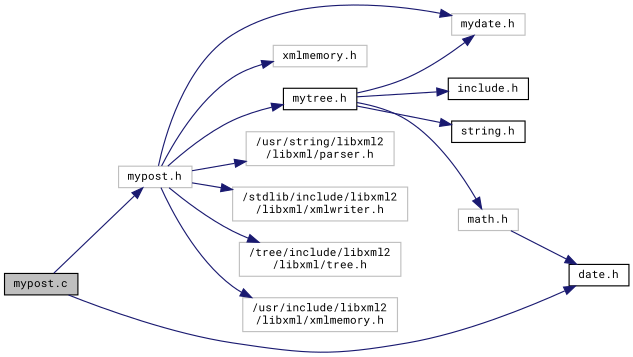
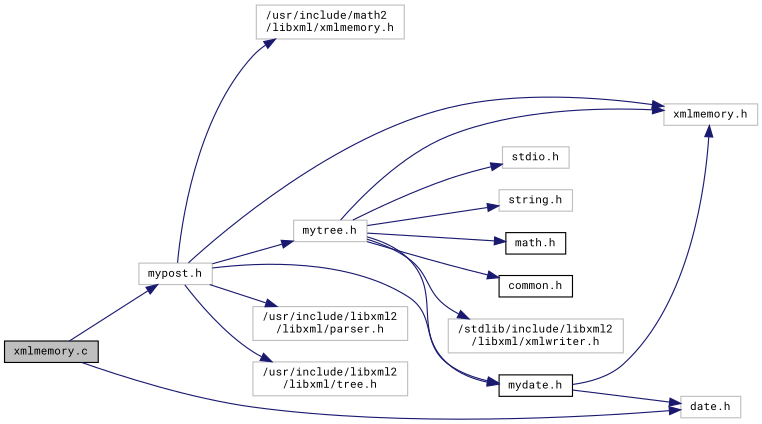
node "mydate.h": color grey75 -> black
node "include.h": label "include.h" -> "common.h"
node "mytree.h": color black -> grey75
edge "mytree.h" -> "xmlmemory.h": added
node "string.h": color black -> grey75
node "/usr/string/libxml2 /libxml/parser.h": label "/usr/string/libxml2 /libxml/parser.h" -> "/usr/include/libxml2 /libxml/parser.h"
node "stdio.h": added
edge "mypost.h" -> "/stdlib/include/libxml2 /libxml/xmlwriter.h": now "mytree.h" -> "/stdlib/include/libxml2 /libxml/xmlwriter.h"
node "math.h": color grey75 -> black
edge "math.h" -> "date.h": now "mydate.h" -> "date.h"
node "/tree/include/libxml2 /libxml/tree.h": label "/tree/include/libxml2 /libxml/tree.h" -> "/usr/include/libxml2 /libxml/tree.h"
node "date.h": color black -> grey75
node "mypost.c": label "mypost.c" -> "xmlmemory.c"
edge "mydate.h" -> "xmlmemory.h": added
node "/usr/include/libxml2 /libxml/xmlmemory.h": label "/usr/include/libxml2 /libxml/xmlmemory.h" -> "/usr/include/math2 /libxml/xmlmemory.h"
